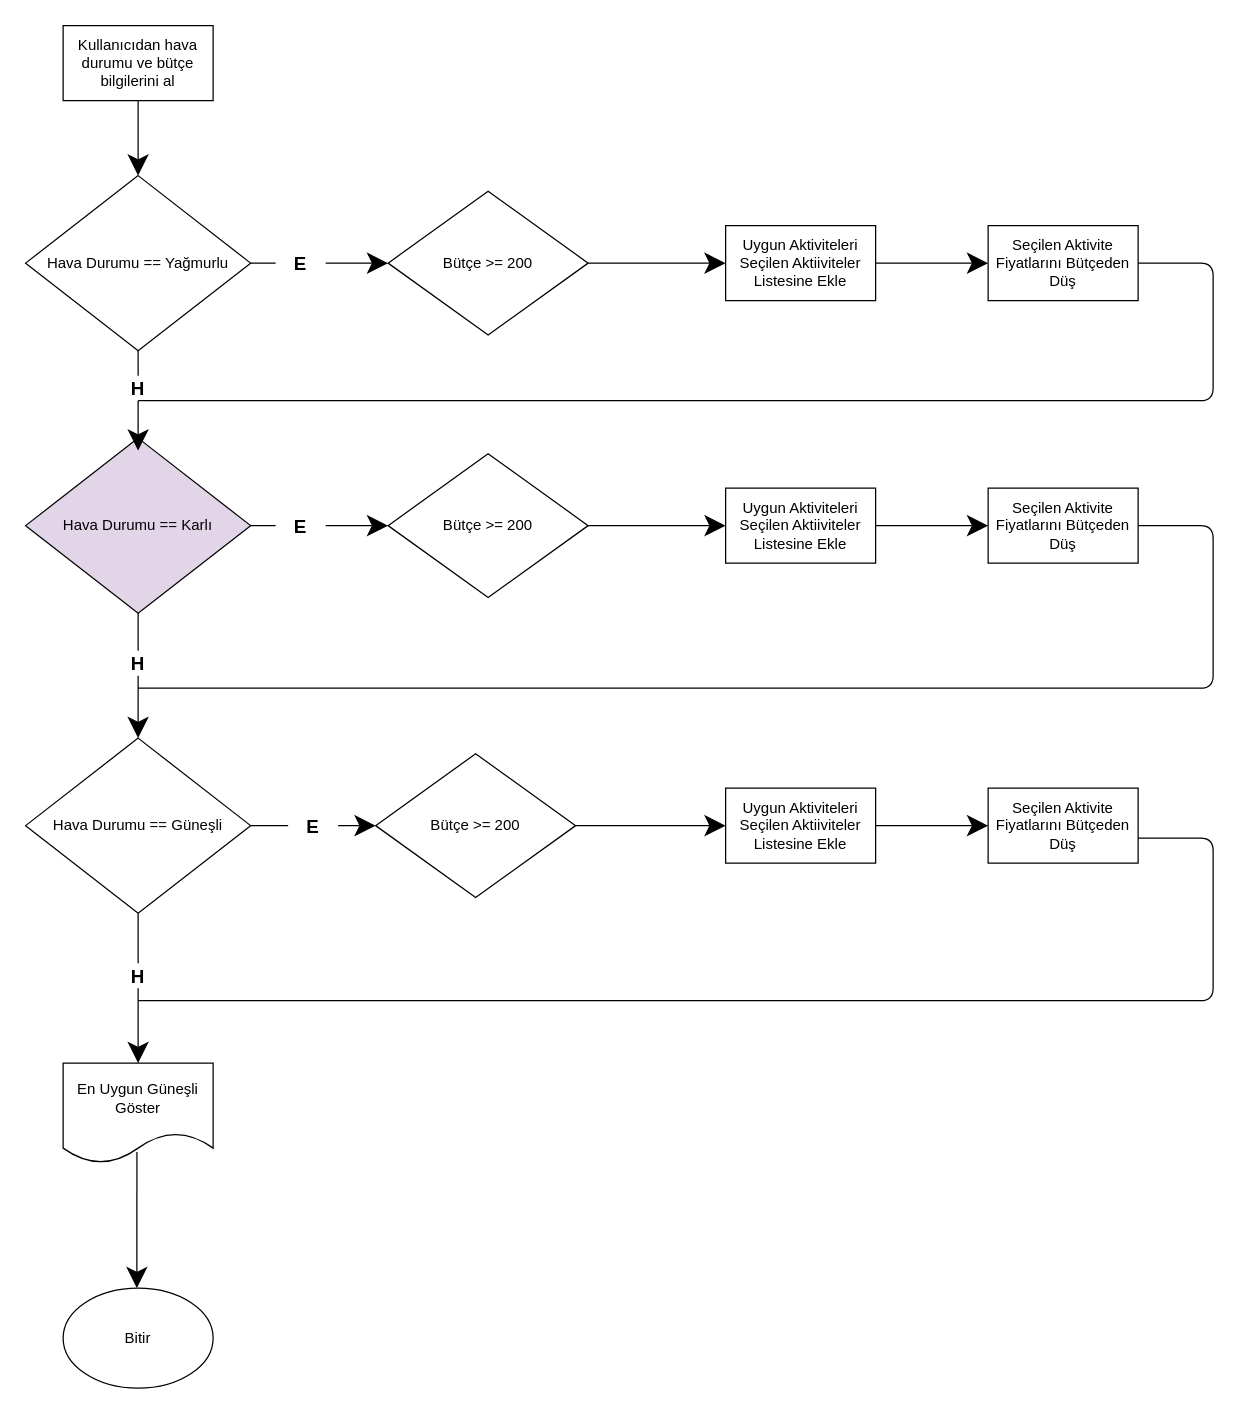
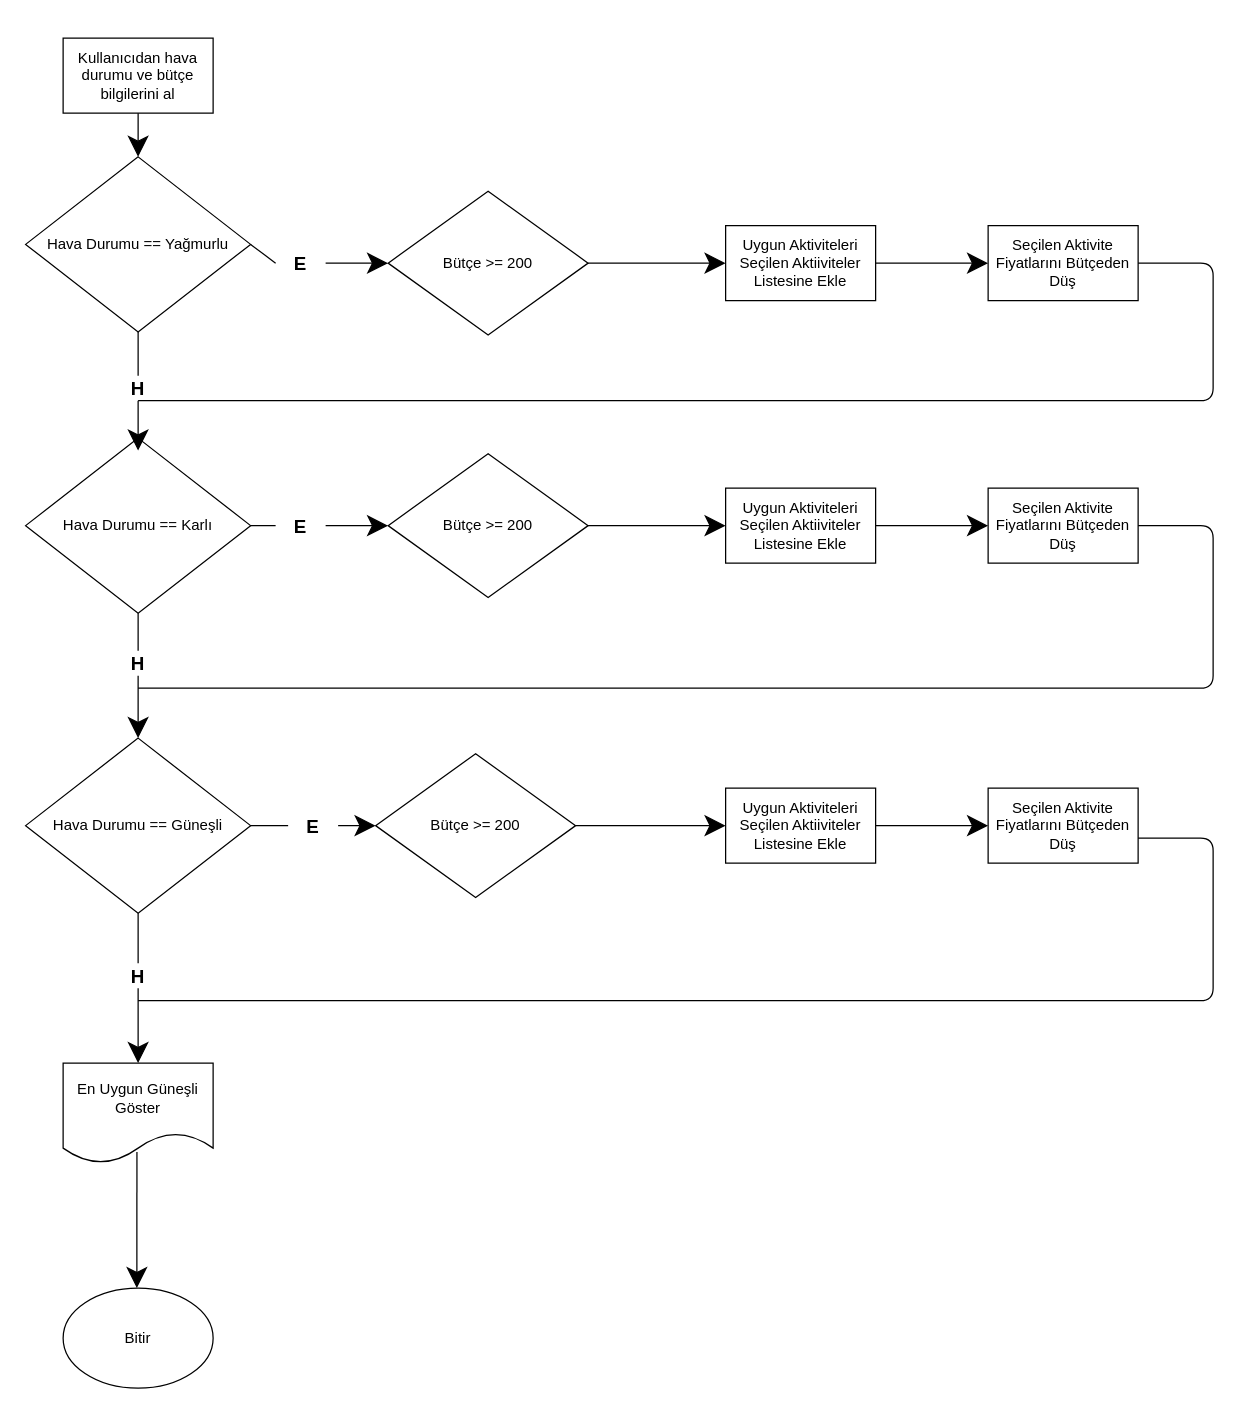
node "Kullanıcıdan hava durumu ve bütçe bilgilerini al": moved (138, 63) -> (138, 76)
node "Hava Durumu == Yağmurlu": moved (138, 263) -> (138, 244)
node "Hava Durumu == Karlı": fillcolor #e1d5e7 -> #ffffff
